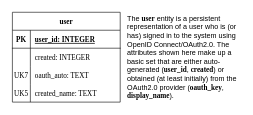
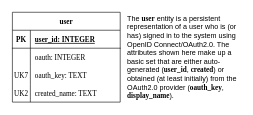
node "created: INTEGER": label "created: INTEGER" -> "oauth: INTEGER"
node "oauth_auto: TEXT": label "oauth_auto: TEXT" -> "oauth_key: TEXT"
node "UK5": label "UK5" -> "UK2"
